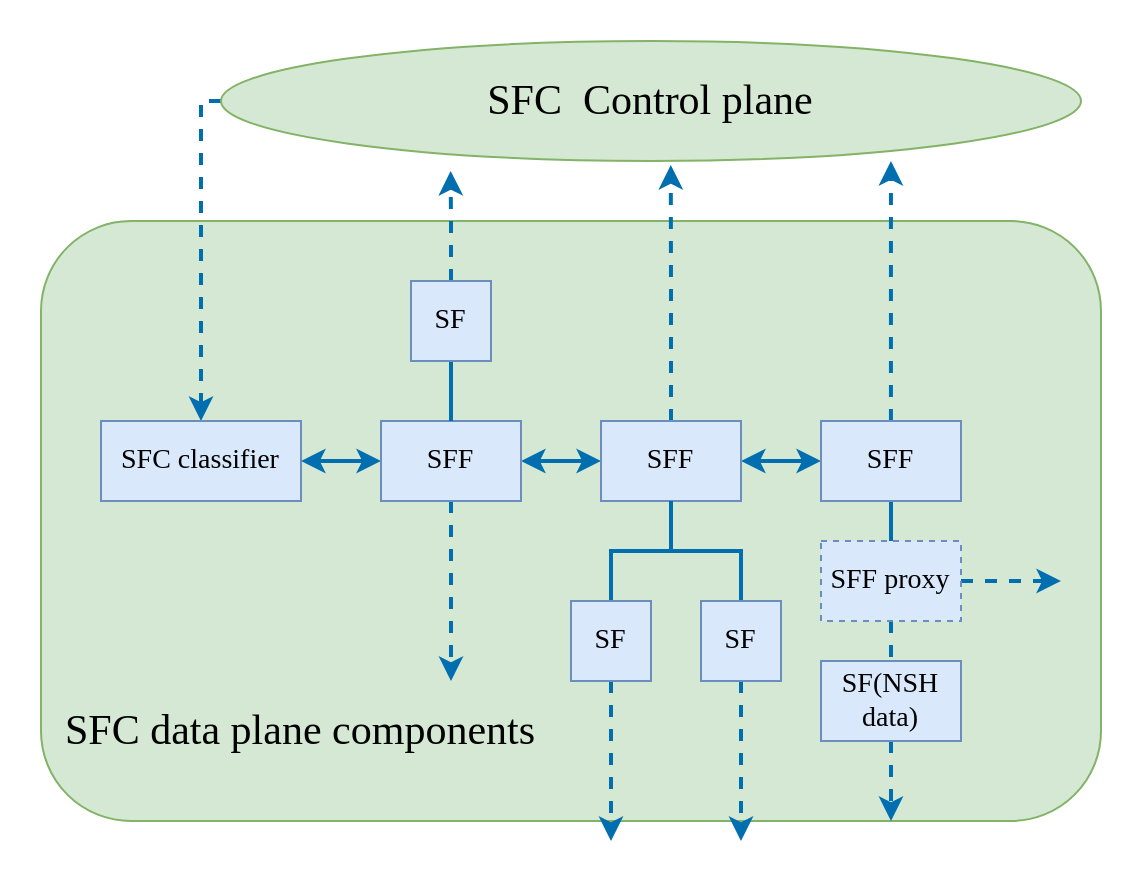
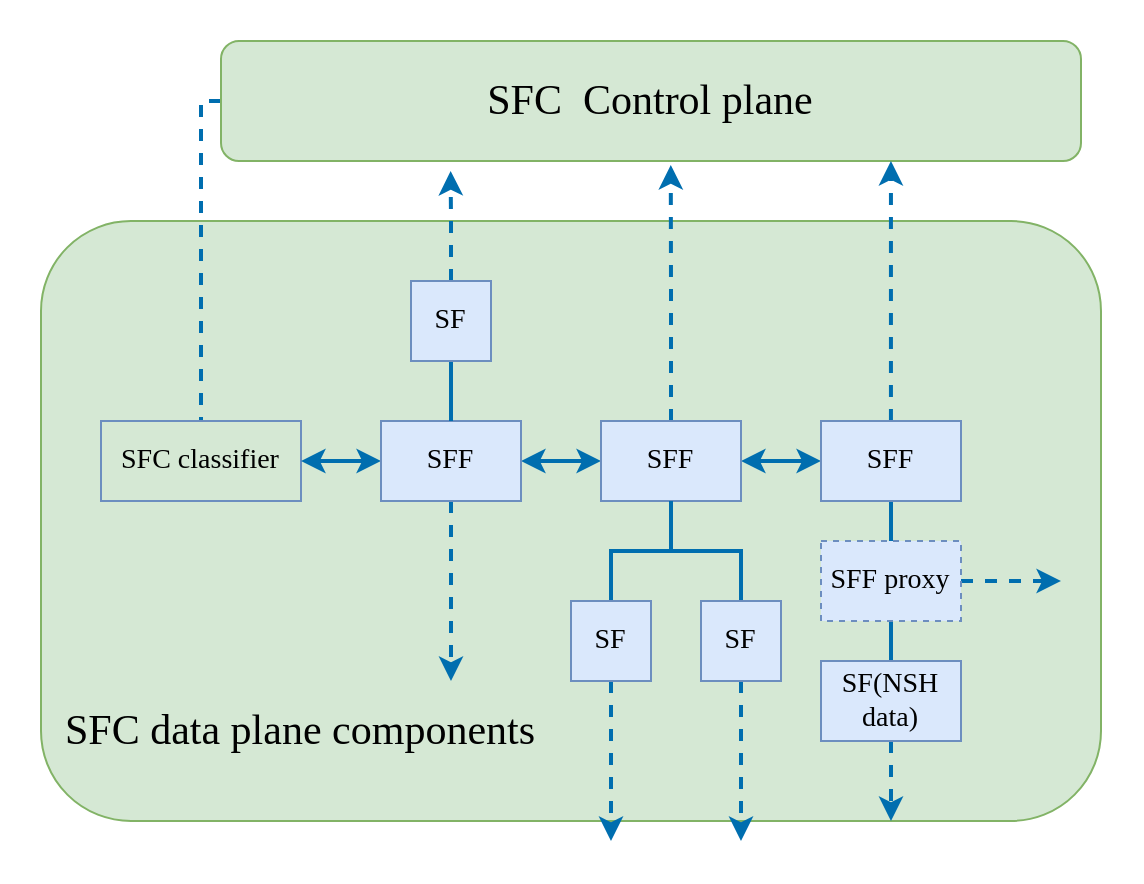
node "SFC Control plane": shape ellipse -> rounded rectangle
edge "SFC Control plane" -> "SFC classifier": arrowhead classic -> none
node "SFC classifier": fillcolor #dae8fc -> #d5e8d4
edge "SFF proxy" -- "SF(NSH data)": style dashed -> solid
